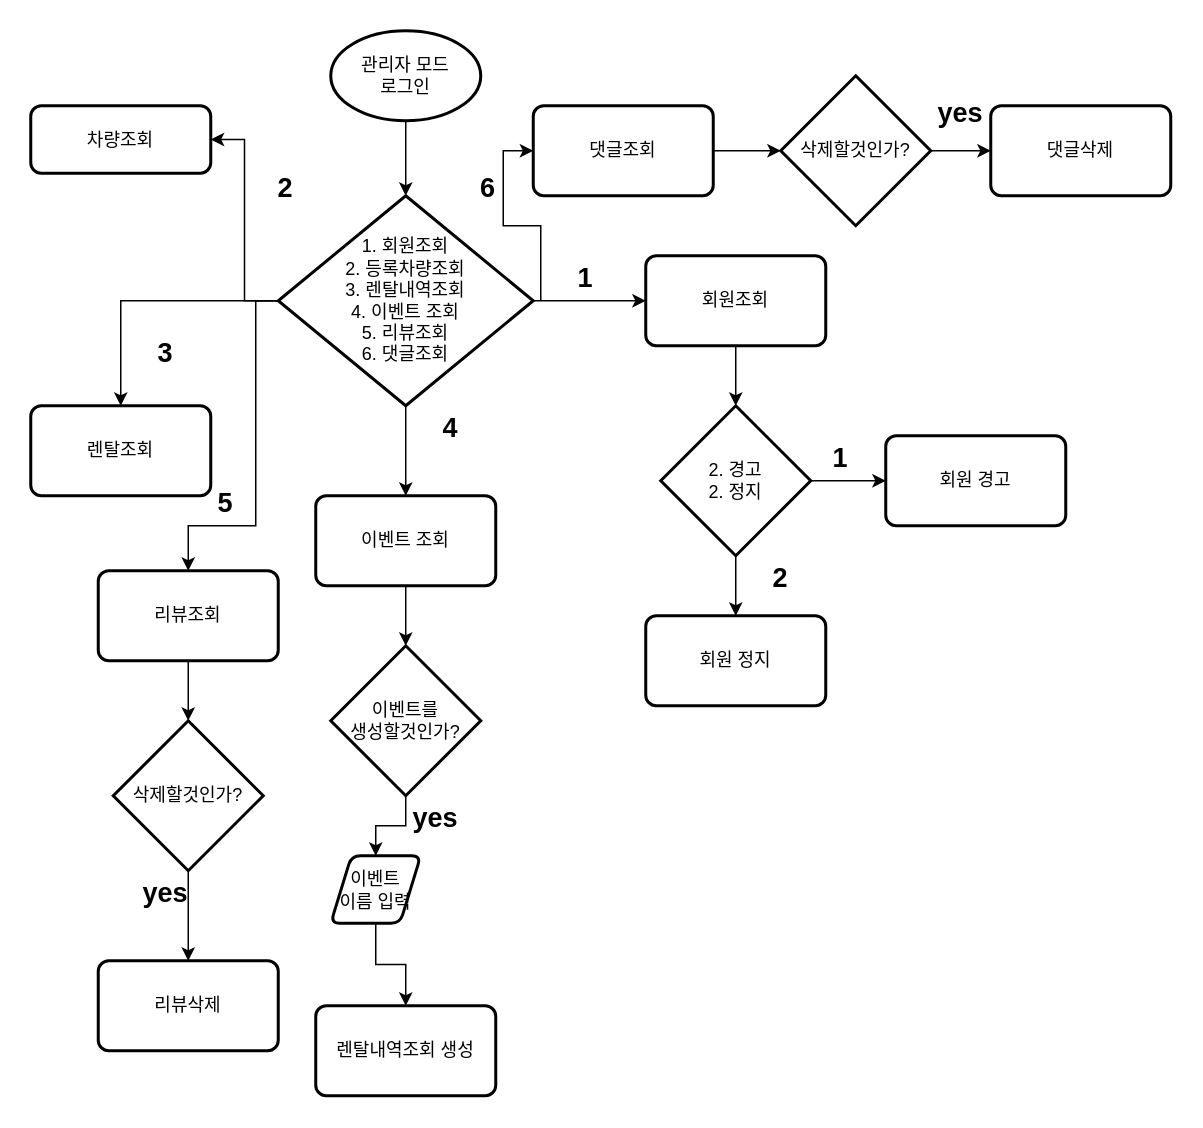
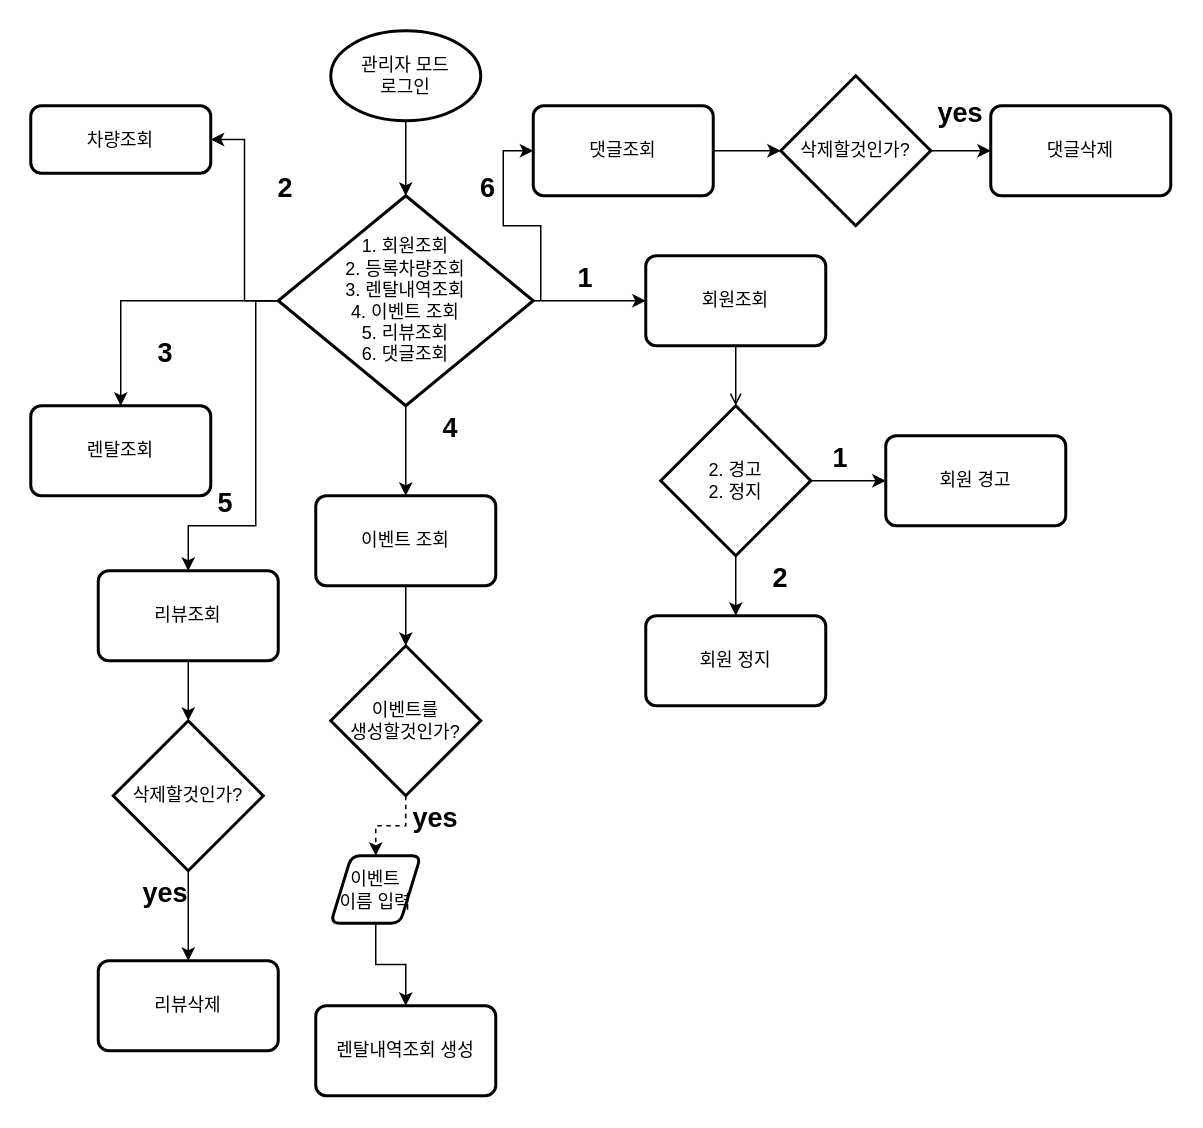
edge "회원조회" -> "2. 경고 2. 정지": arrowhead classic -> open
edge "이벤트를 생성할것인가?" -> "이벤트 이름 입력": style solid -> dashed
